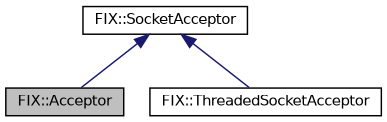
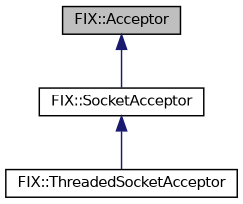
edge "FIX::Acceptor" -> "FIX::SocketAcceptor": reversed
